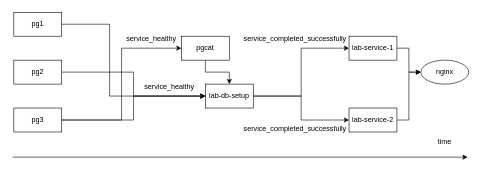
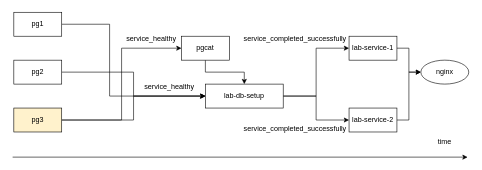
node "lab-db-setup": size 48x24 -> 78x24
node "pg3": fillcolor #ffffff -> #fff2cc
